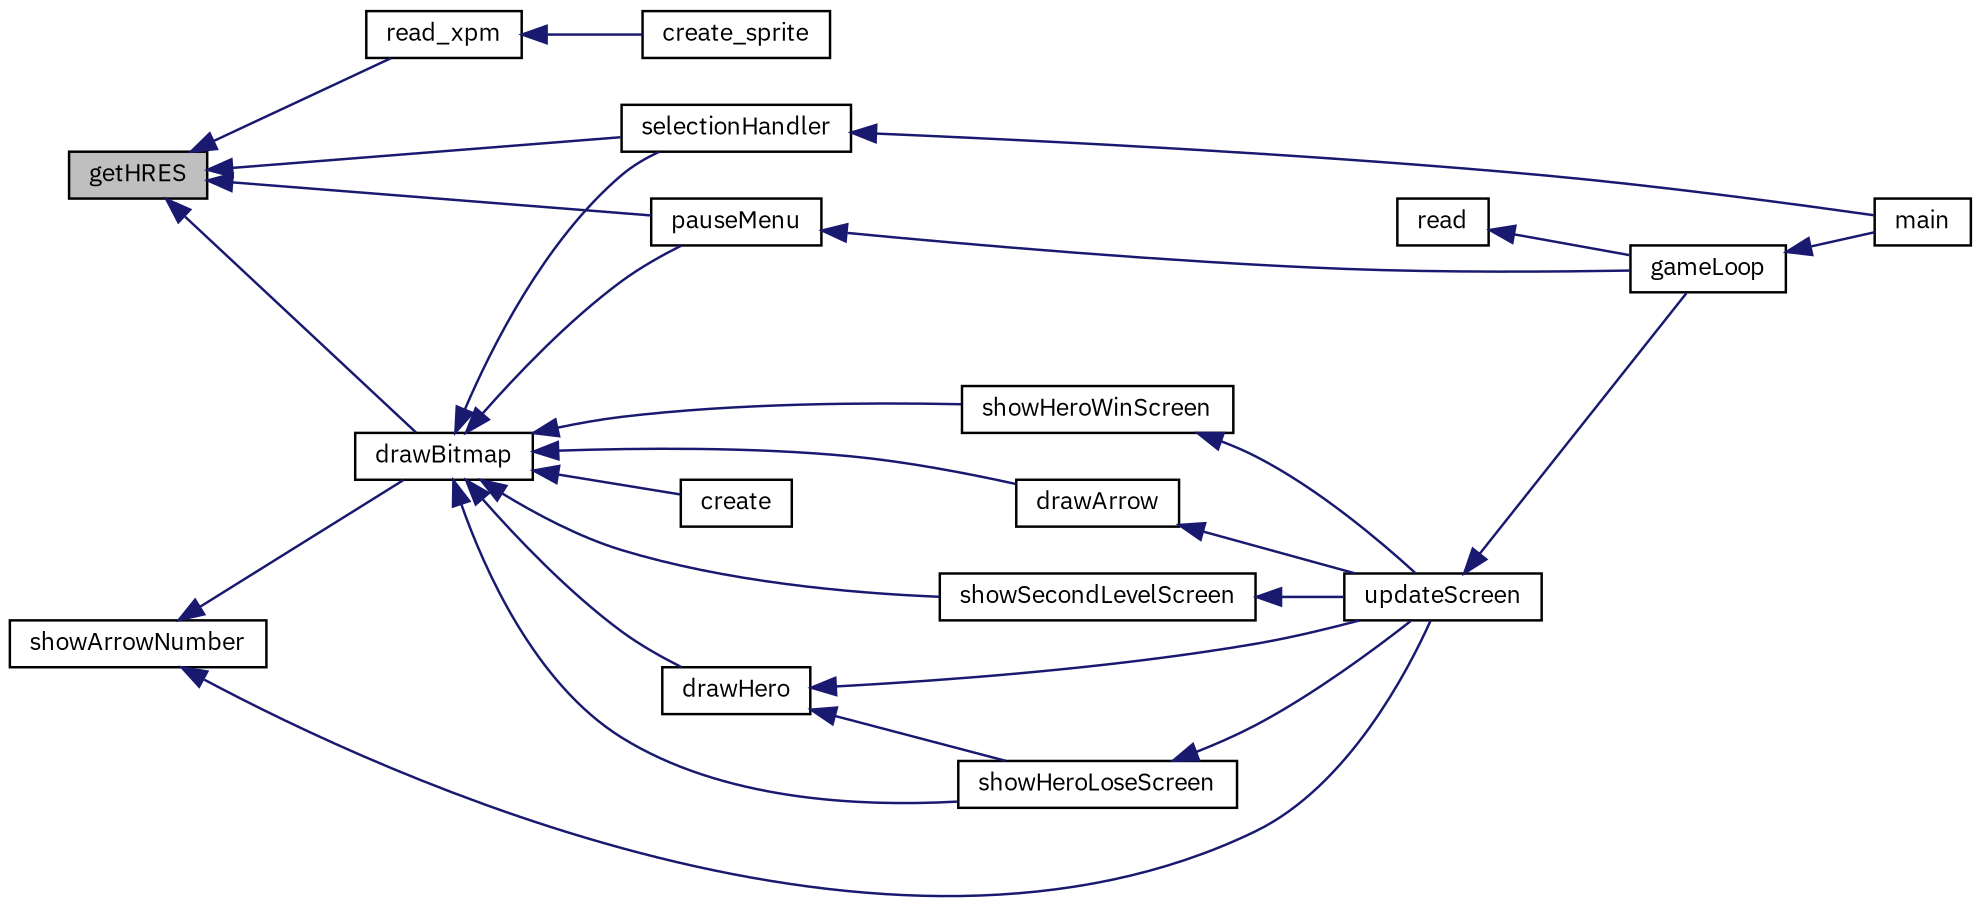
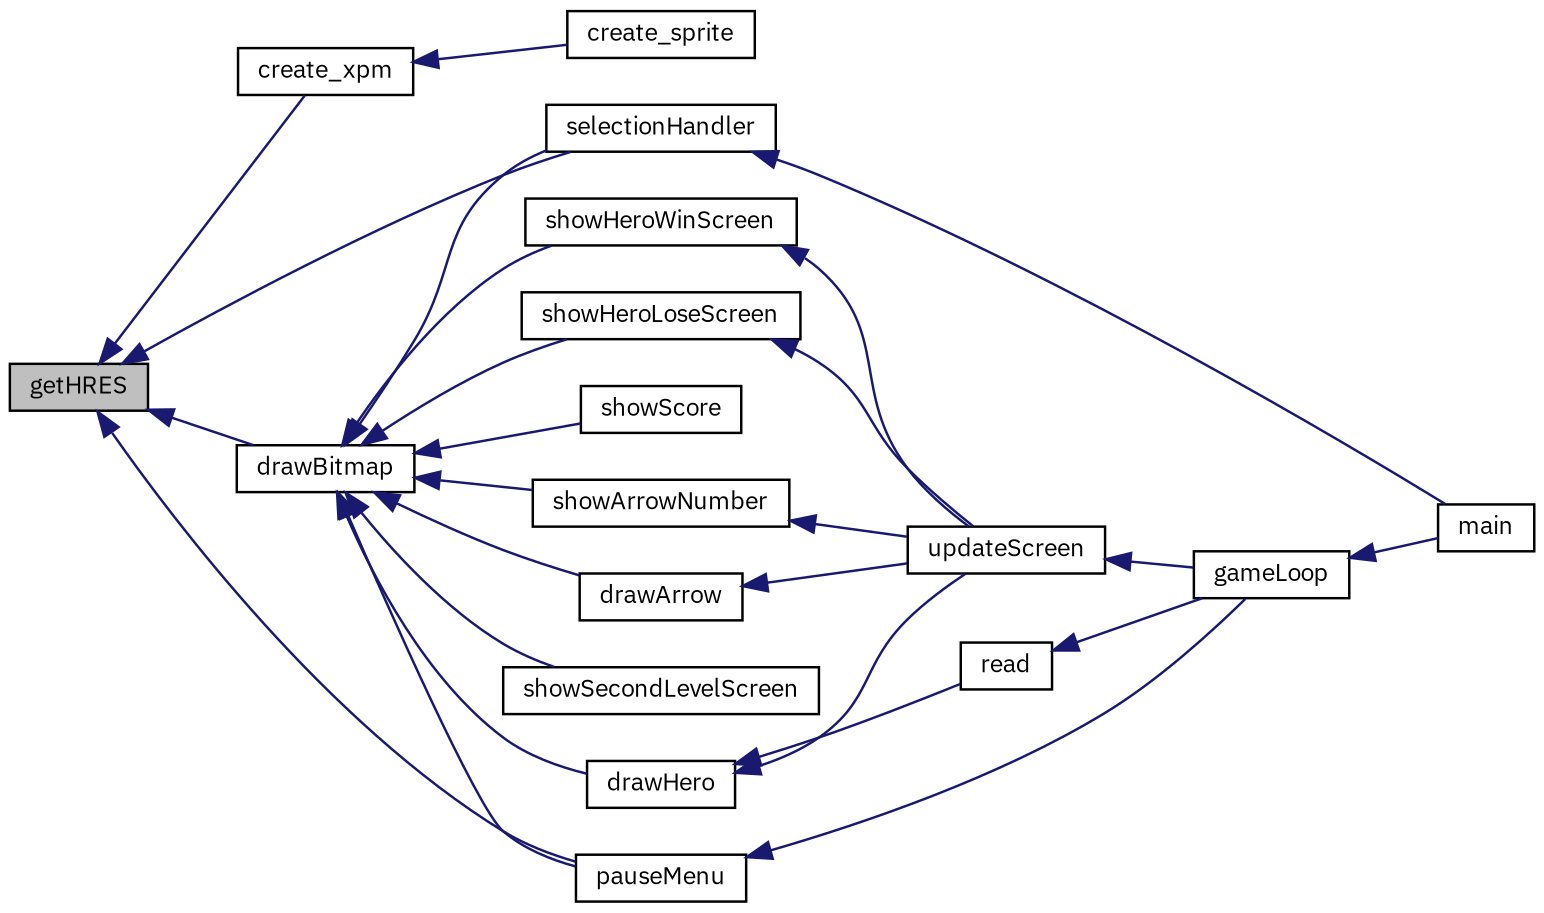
node "read_xpm": label "read_xpm" -> "create_xpm"
node "create": label "create" -> "showScore"
edge "drawBitmap" -> "showArrowNumber": reversed
edge "updateScreen" -> "showSecondLevelScreen": removed
edge "showHeroLoseScreen" -> "drawHero": now "read" -> "drawHero"
